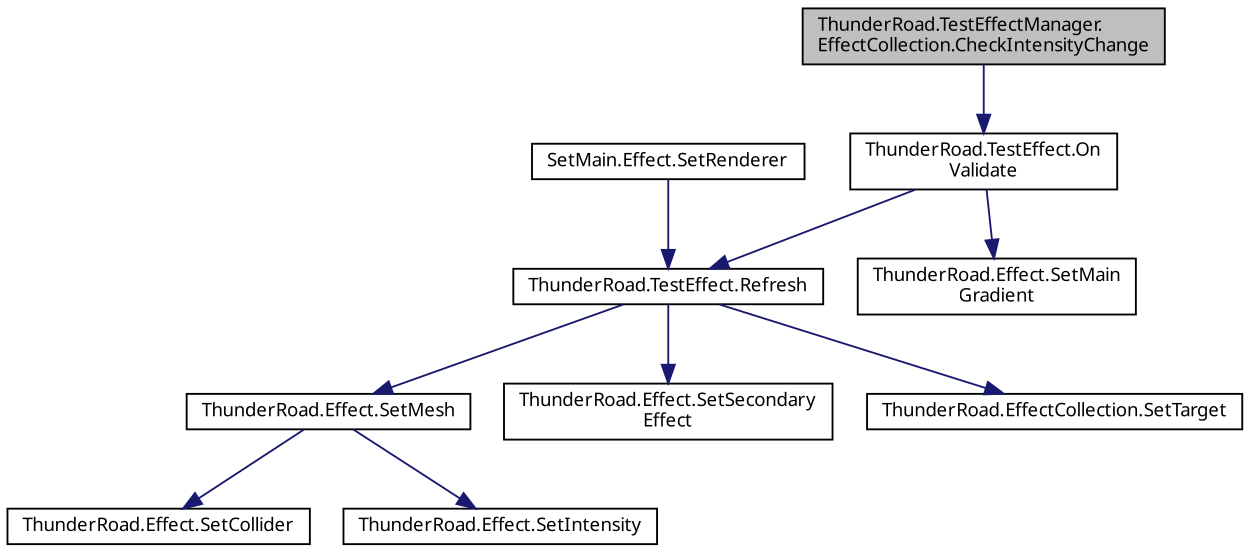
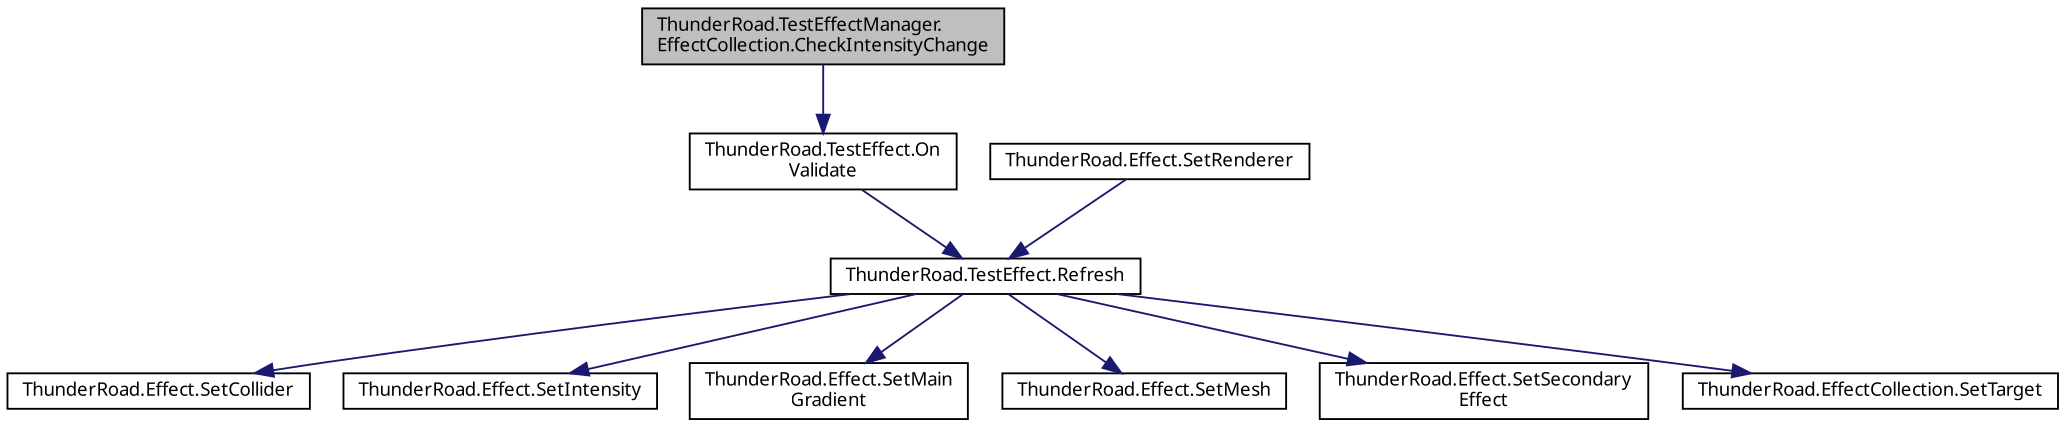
node "SetMain.Effect.SetRenderer": label "SetMain.Effect.SetRenderer" -> "ThunderRoad.Effect.SetRenderer"
edge "ThunderRoad.TestEffect.On Validate" -> "ThunderRoad.Effect.SetMain Gradient": now "ThunderRoad.TestEffect.Refresh" -> "ThunderRoad.Effect.SetMain Gradient"
edge "ThunderRoad.Effect.SetMesh" -> "ThunderRoad.Effect.SetCollider": now "ThunderRoad.TestEffect.Refresh" -> "ThunderRoad.Effect.SetCollider"
edge "ThunderRoad.Effect.SetMesh" -> "ThunderRoad.Effect.SetIntensity": now "ThunderRoad.TestEffect.Refresh" -> "ThunderRoad.Effect.SetIntensity"
